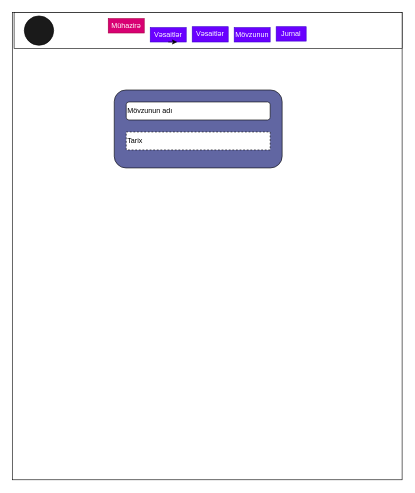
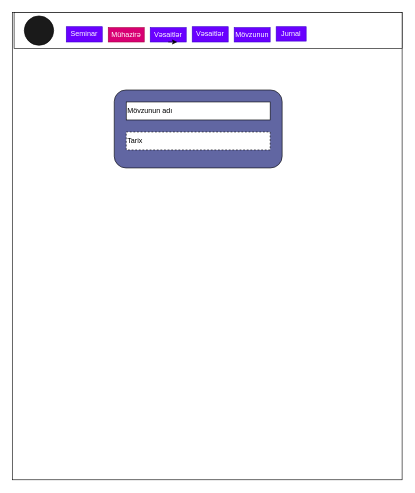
node "Mühazirə": moved (126, 26) -> (126, 35)
node "Seminar": added
node "Mövzunun adı": shape rounded rectangle -> rectangle
